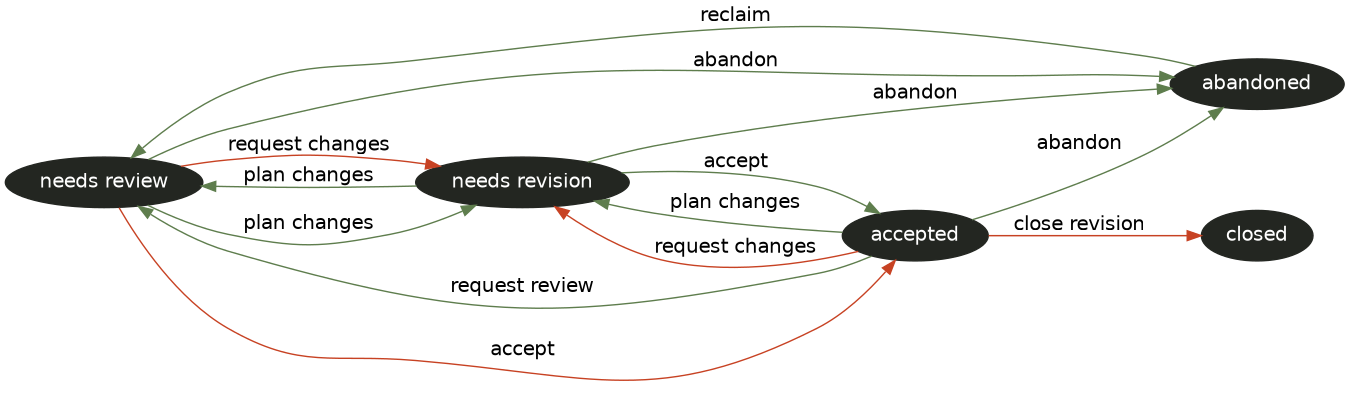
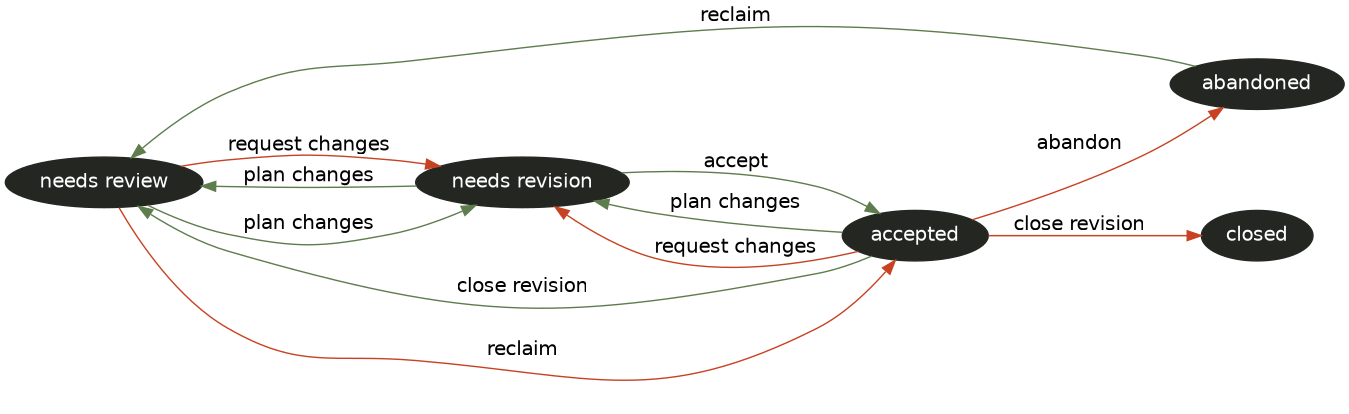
edge "needs review" -> "abandoned": removed, label "abandon"
edge "needs revision" -> "abandoned": removed, label "abandon"
edge "accepted" -> "abandoned": color #5e7d4d -> #c74223
edge "accepted" -> "needs review": label "request review" -> "close revision"
edge "needs review" -> "accepted": label "accept" -> "reclaim"
